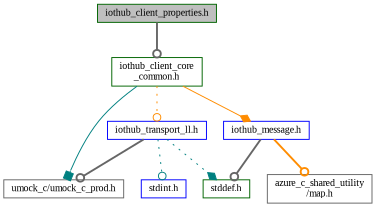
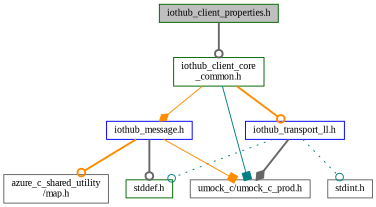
edge "iothub_client_core _common.h" -> "iothub_transport_ll.h": style dotted -> bold
edge "iothub_transport_ll.h" -> "stddef.h": arrowhead diamond -> odot
edge "iothub_message.h" -> "umock_c/umock_c_prod.h": added
edge "iothub_transport_ll.h" -> "umock_c/umock_c_prod.h": arrowhead odot -> diamond
node "stdint.h": color blue -> gray40
